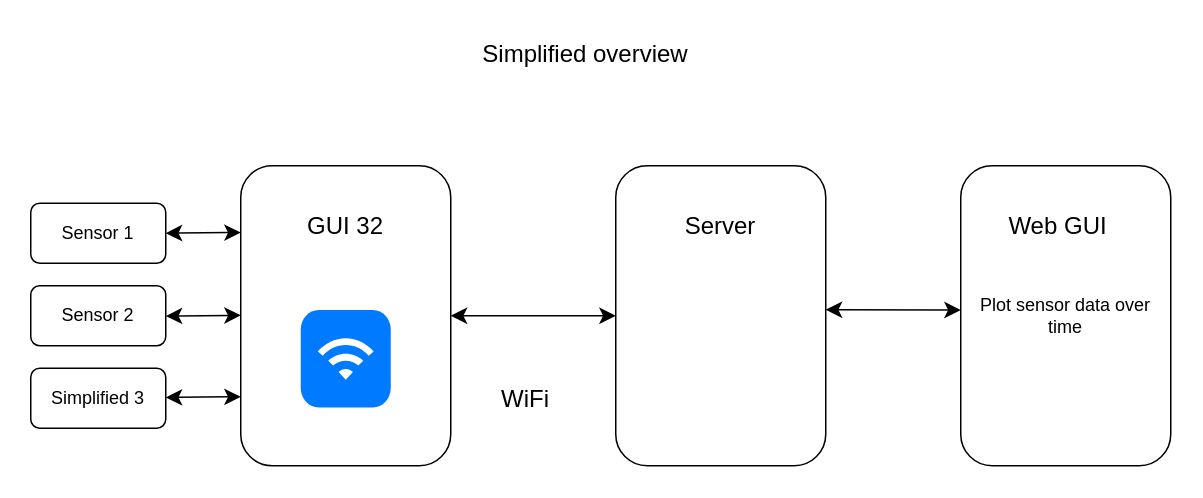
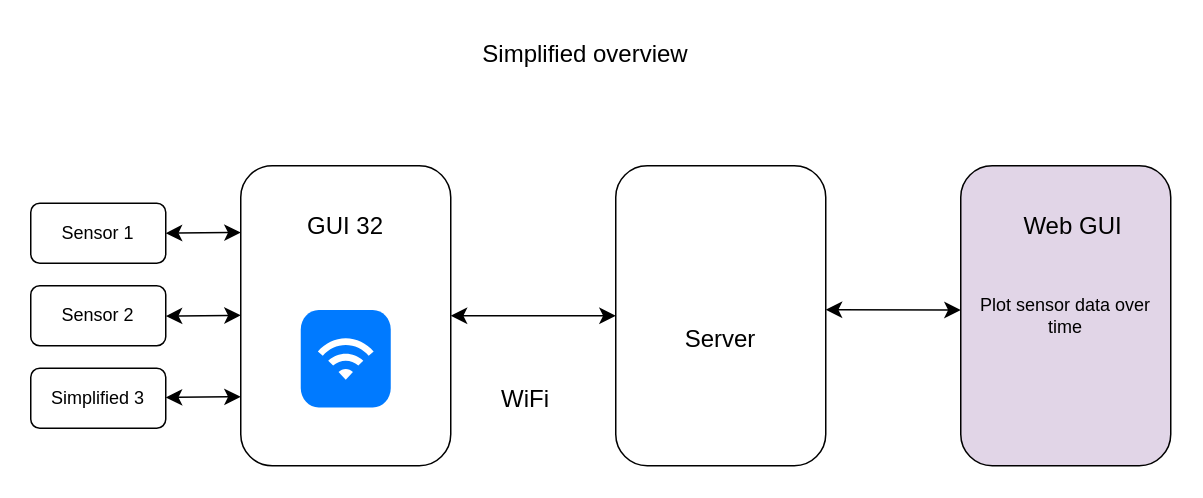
node "Server": moved (721, 226) -> (721, 338)
node "Web GUI": moved (1058, 226) -> (1073, 226)
node "Plot sensor data over time": fillcolor #ffffff -> #e1d5e7
